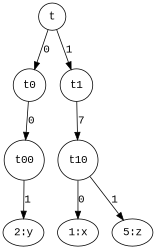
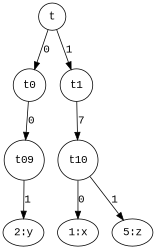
node "t00": label "t00" -> "t09"
